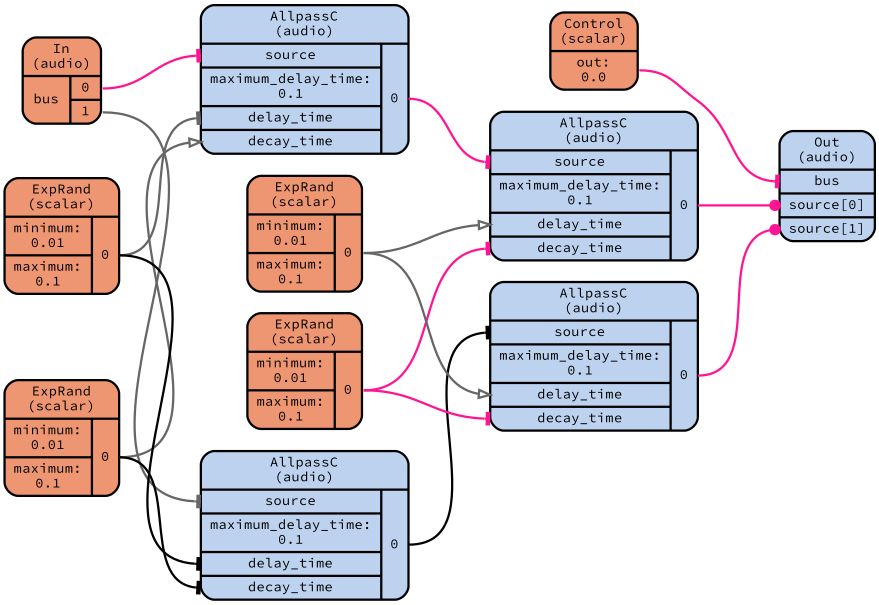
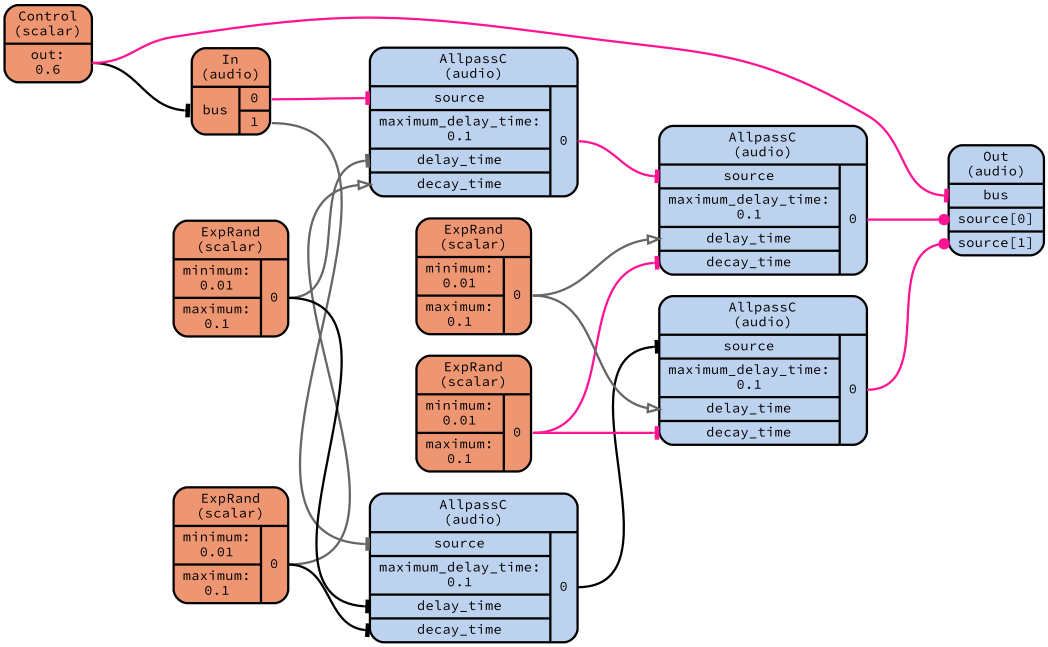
node "Control": text "0.0" -> "0.6"
edge "Control" -> "In": added
